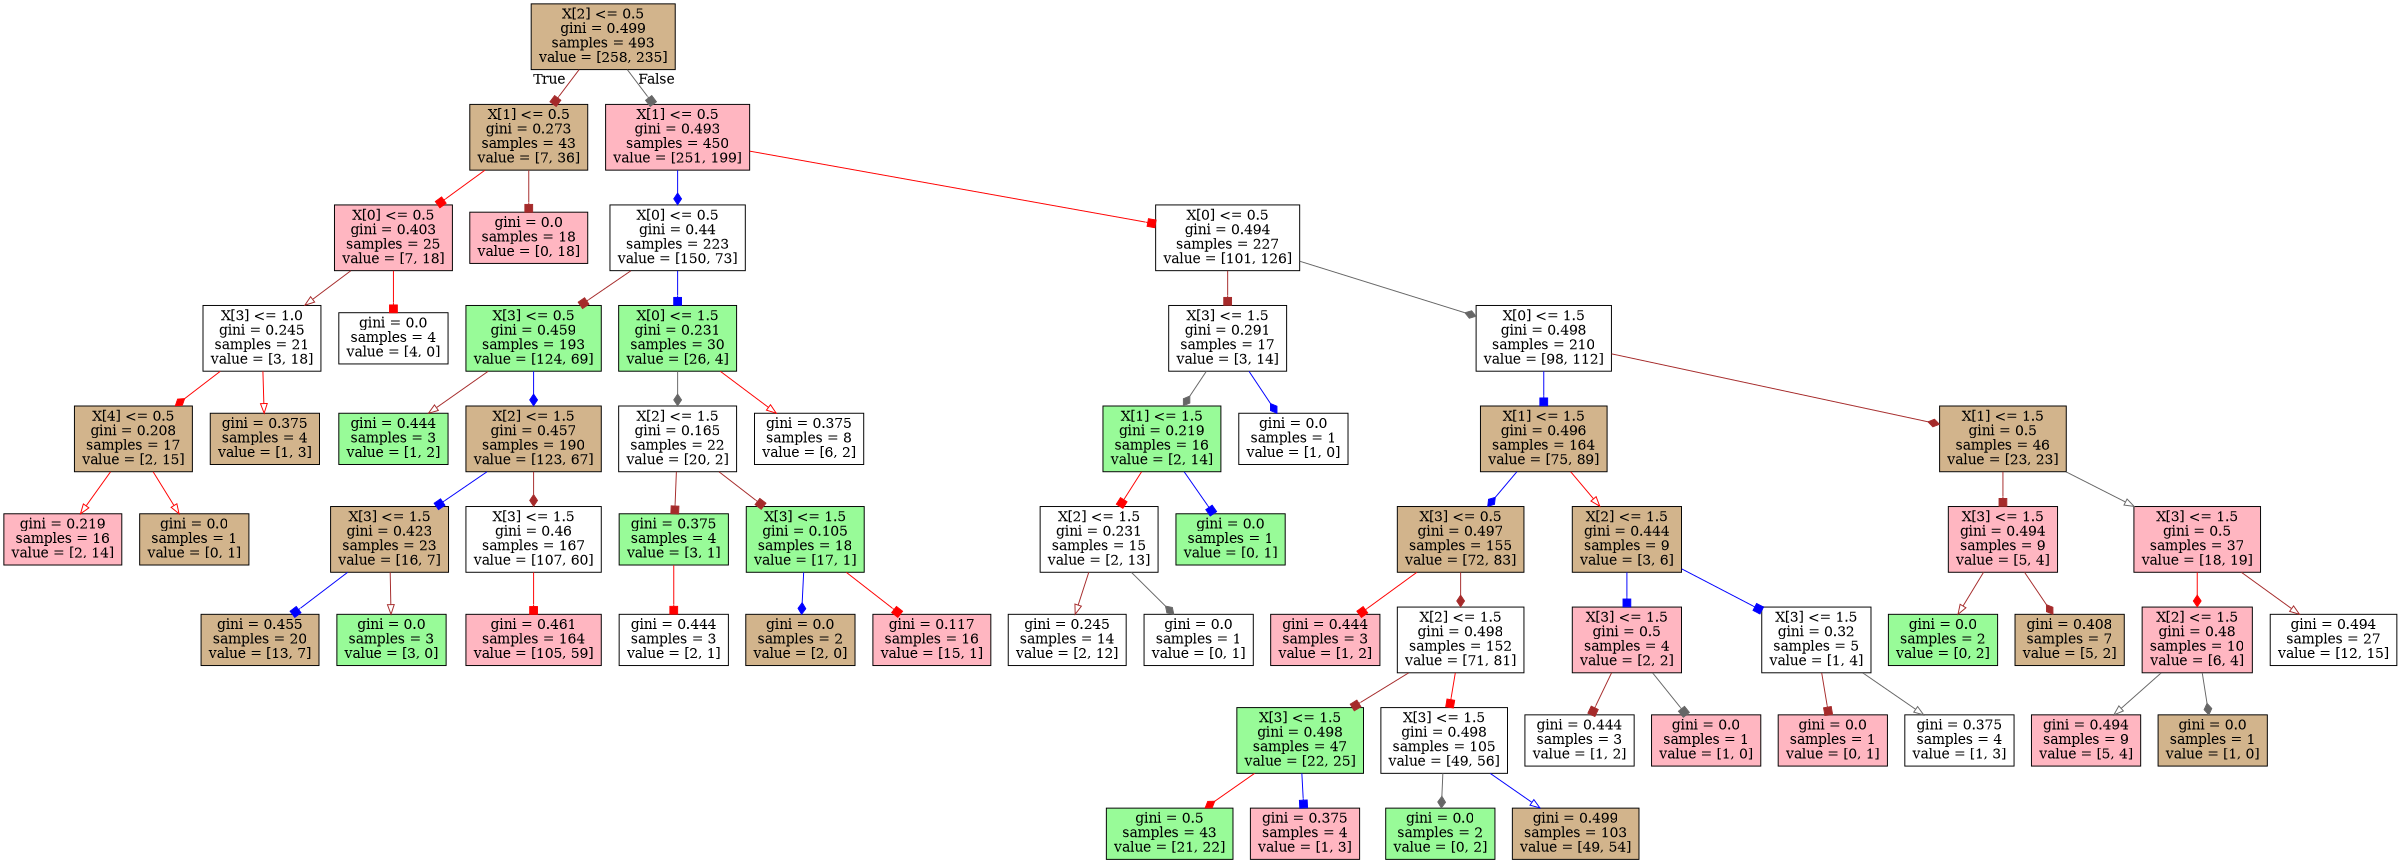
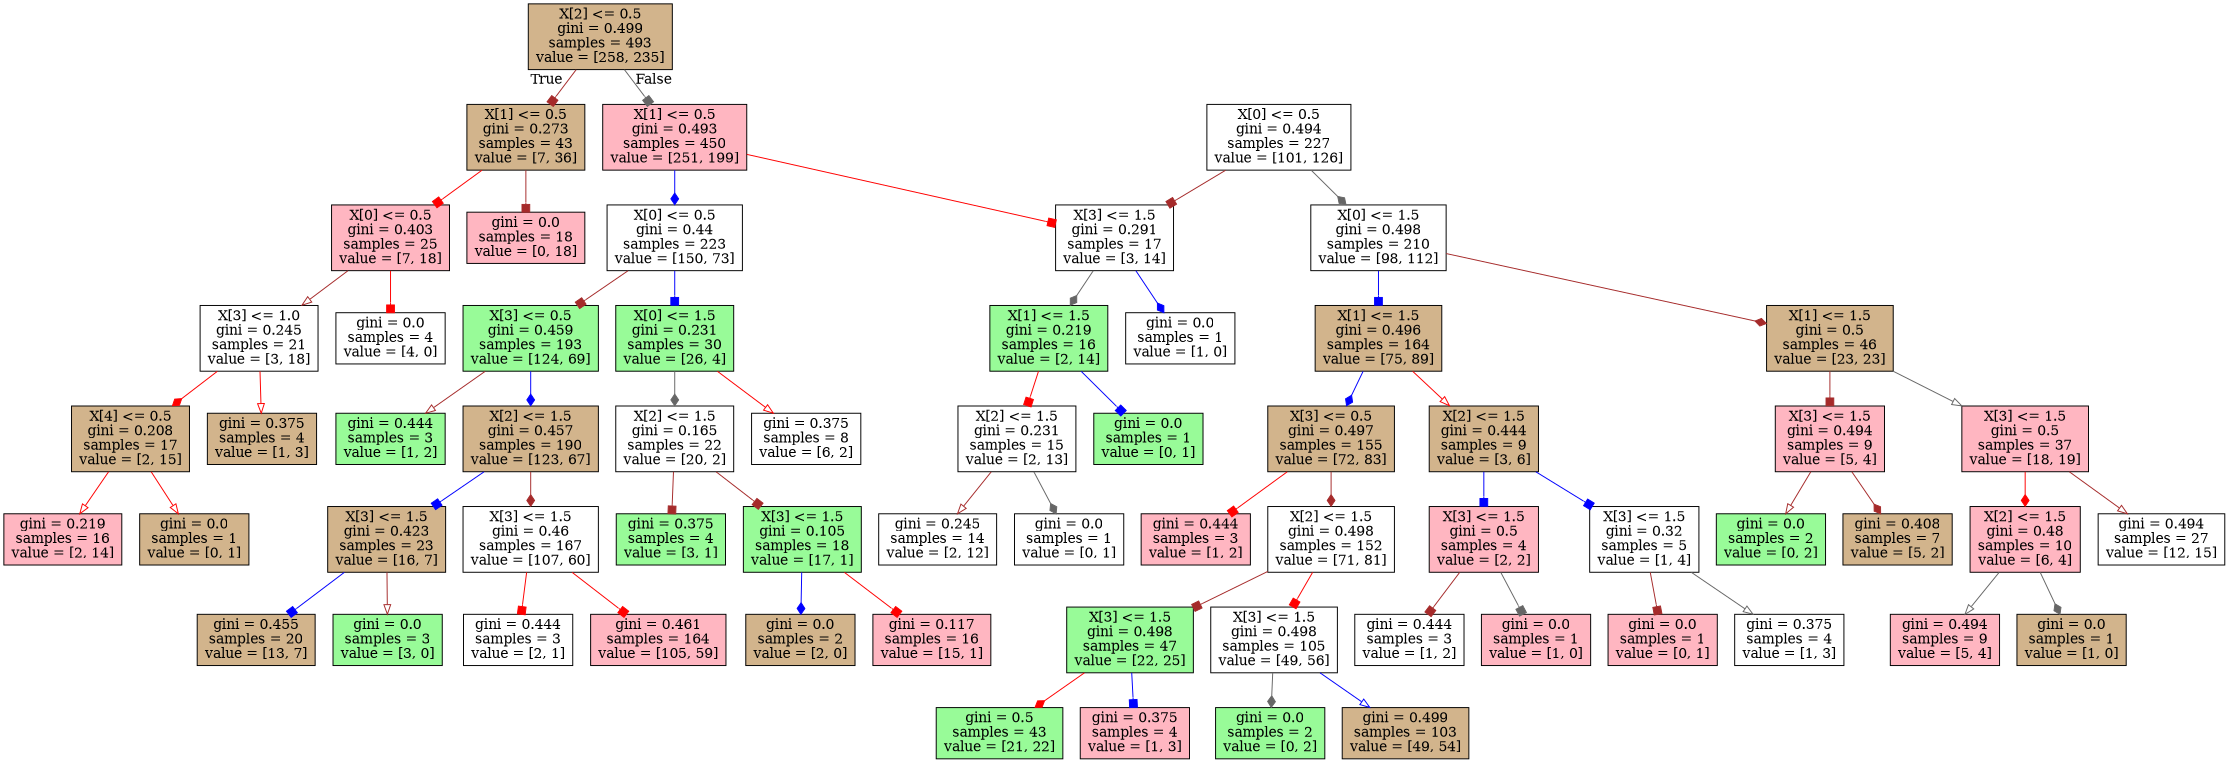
edge "X[1] <= 0.5 gini = 0.493 samples = 450 value = [251, 199]" -> "X[0] <= 0.5 gini = 0.494 samples = 227 value = [101, 126]": now "X[1] <= 0.5 gini = 0.493 samples = 450 value = [251, 199]" -> "X[3] <= 1.5 gini = 0.291 samples = 17 value = [3, 14]"
edge "gini = 0.375 samples = 4 value = [3, 1]" -> "gini = 0.444 samples = 3 value = [2, 1]": now "X[3] <= 1.5 gini = 0.46 samples = 167 value = [107, 60]" -> "gini = 0.444 samples = 3 value = [2, 1]"
